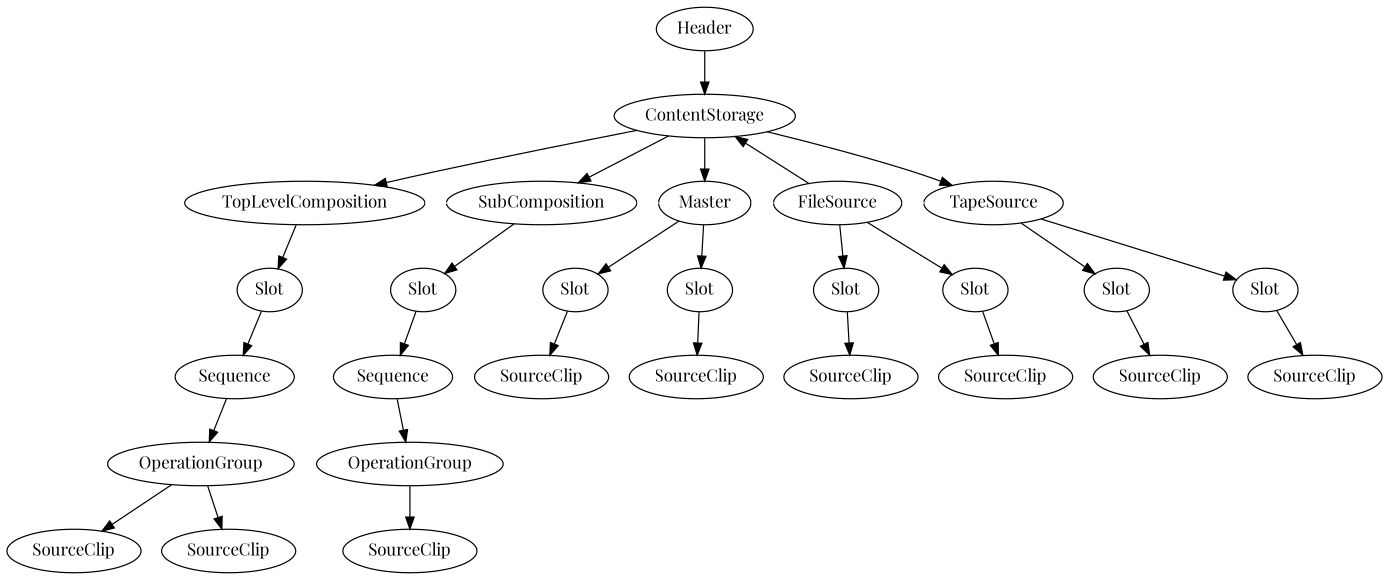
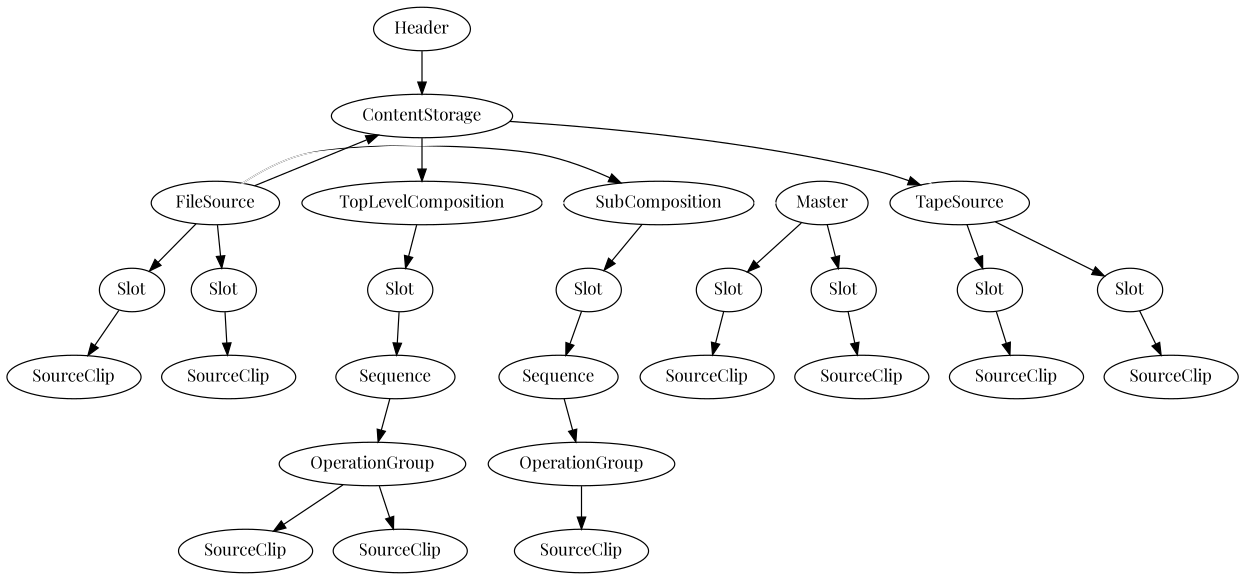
edge "ContentStorage" -> "Master": removed
edge "ContentStorage" -> "SubComposition": now "FileSource" -> "SubComposition"
